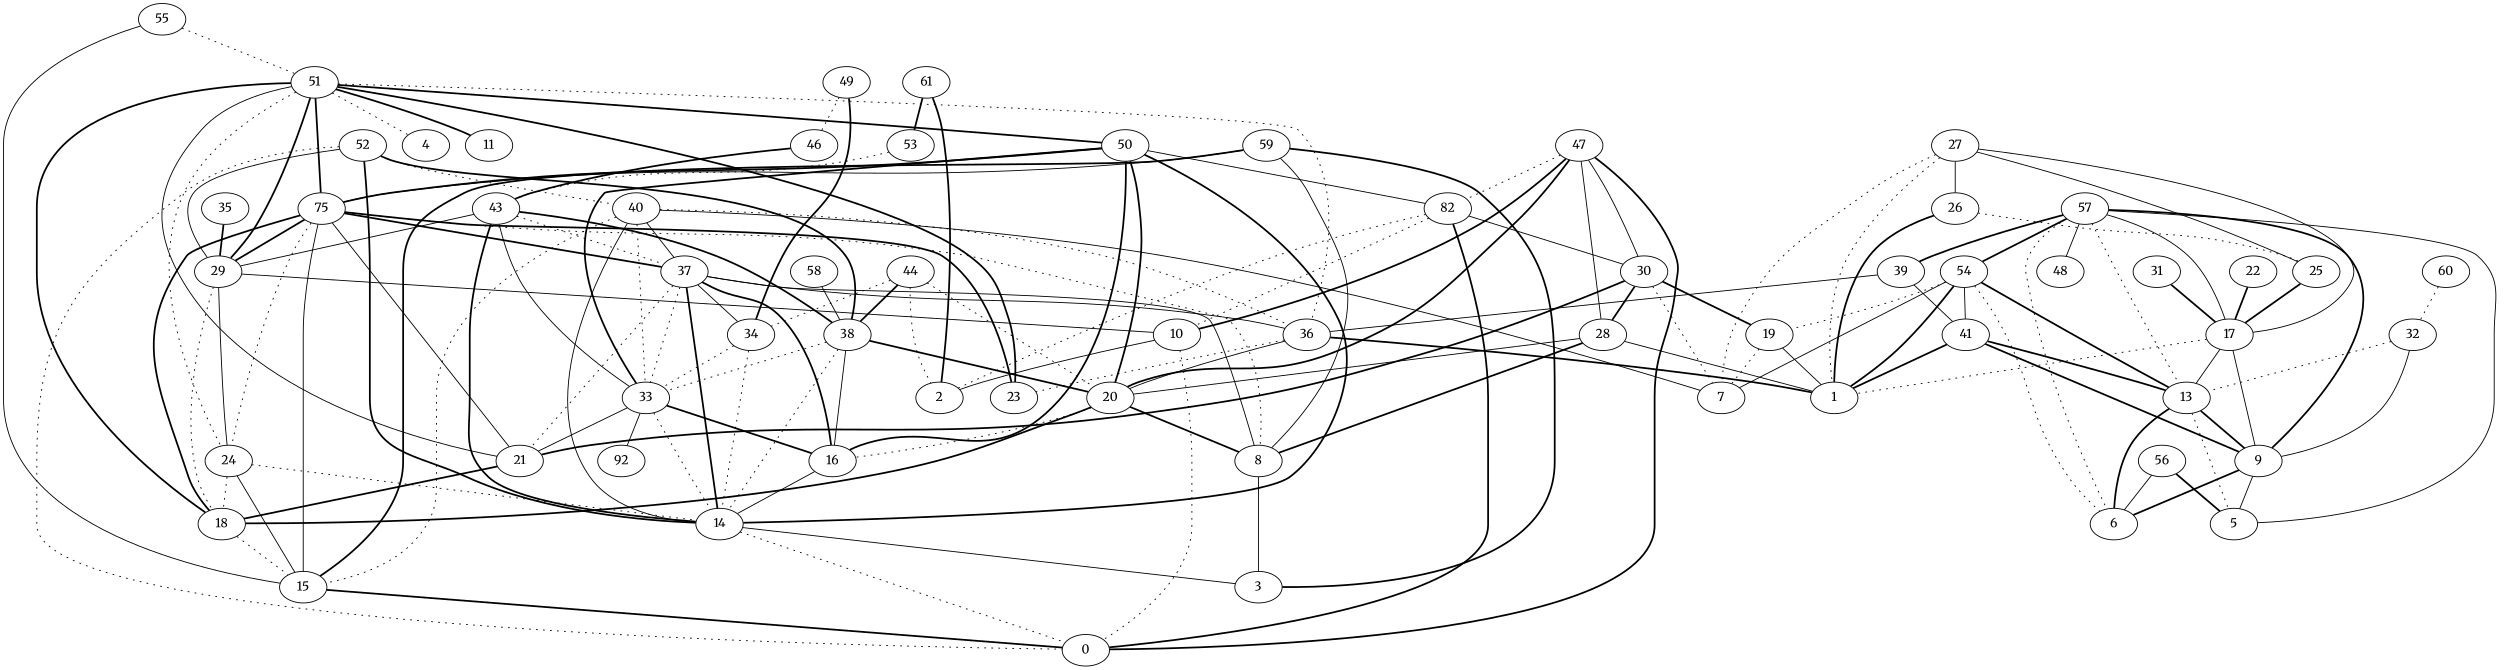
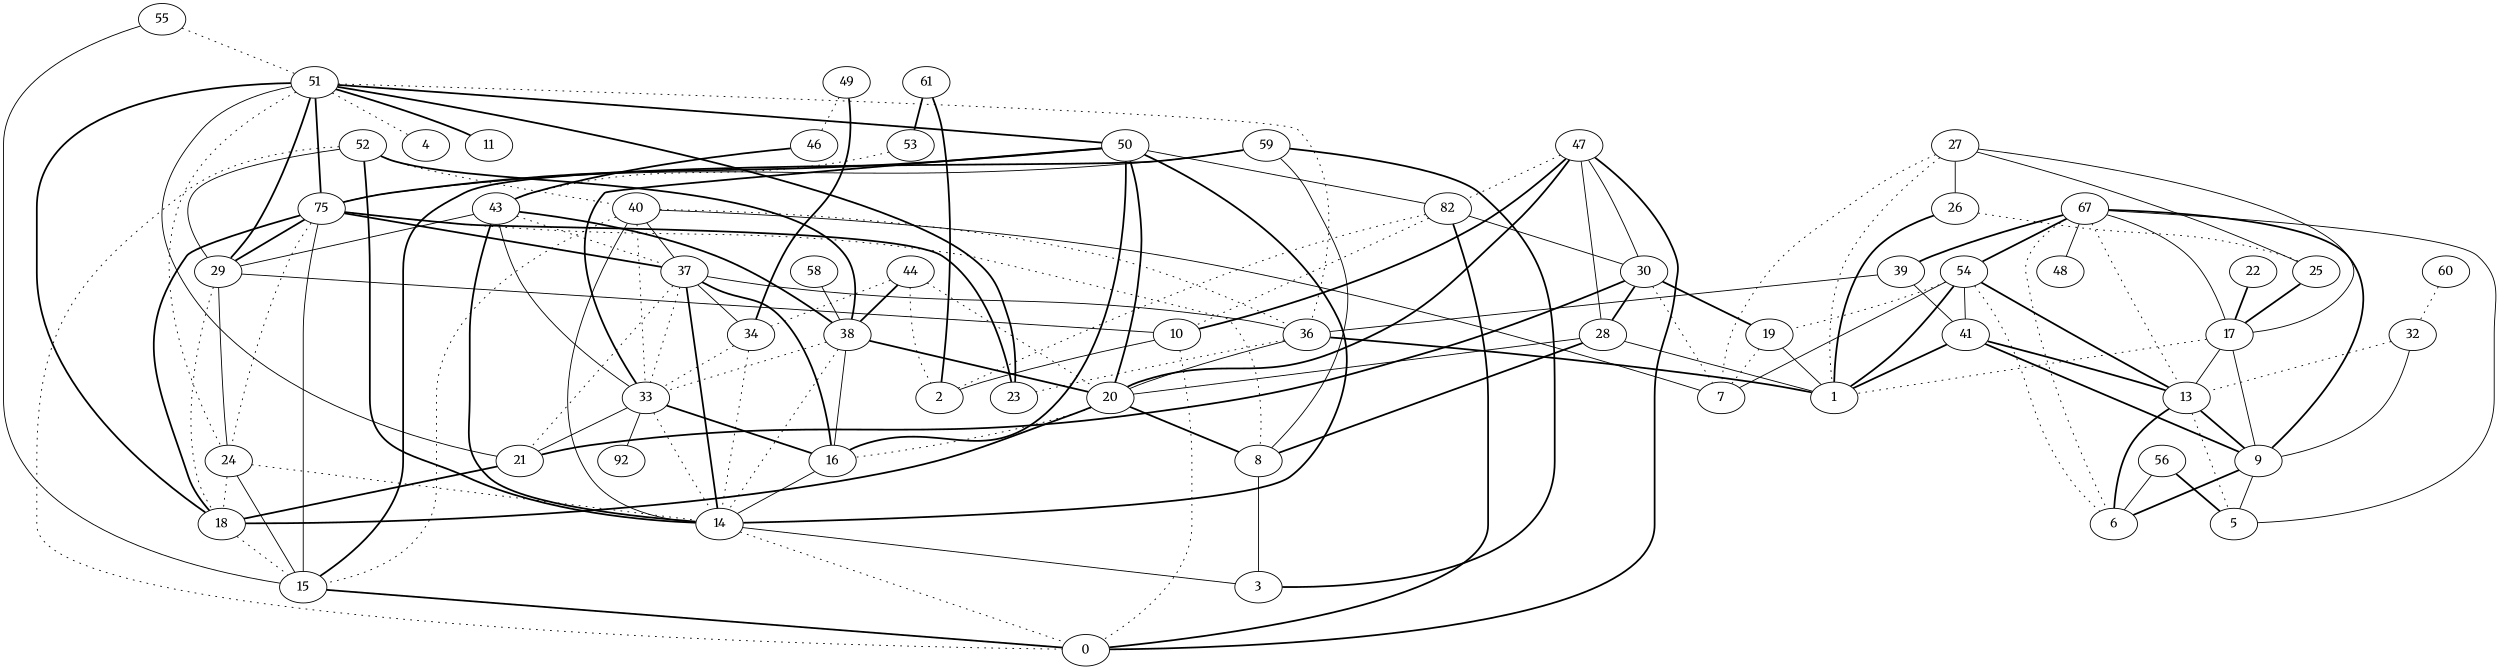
node "35": removed
node "57": label "57" -> "67"
node "31": removed
edge "37" -- "8": removed
edge "75" -- "21": removed
